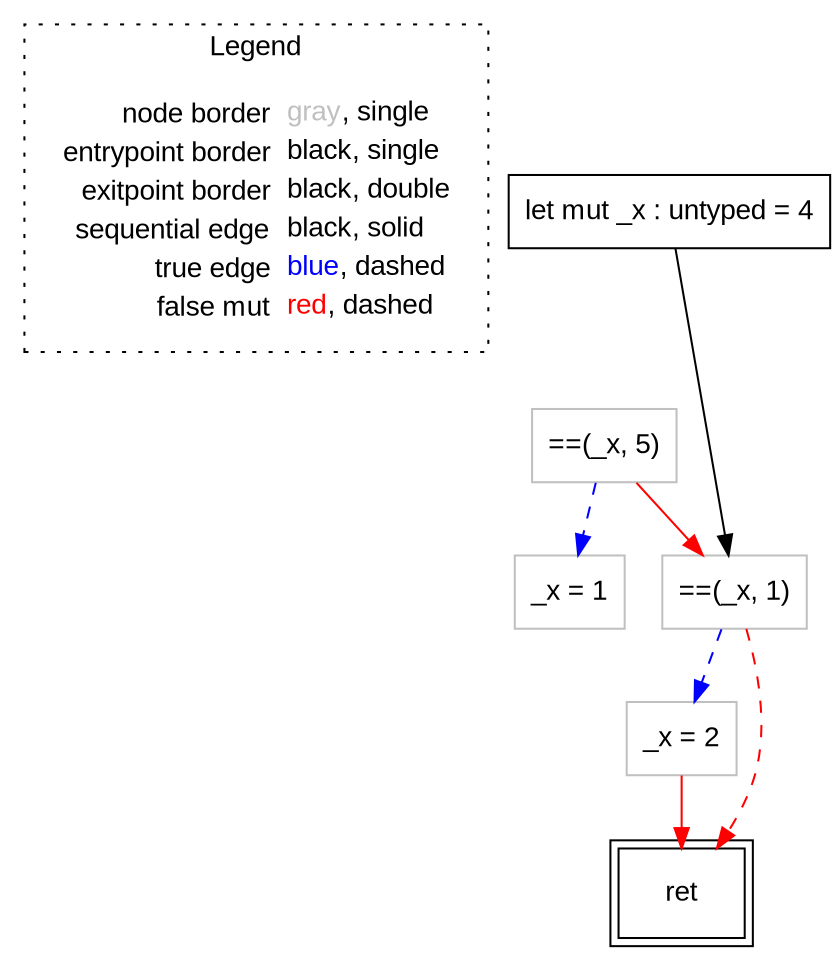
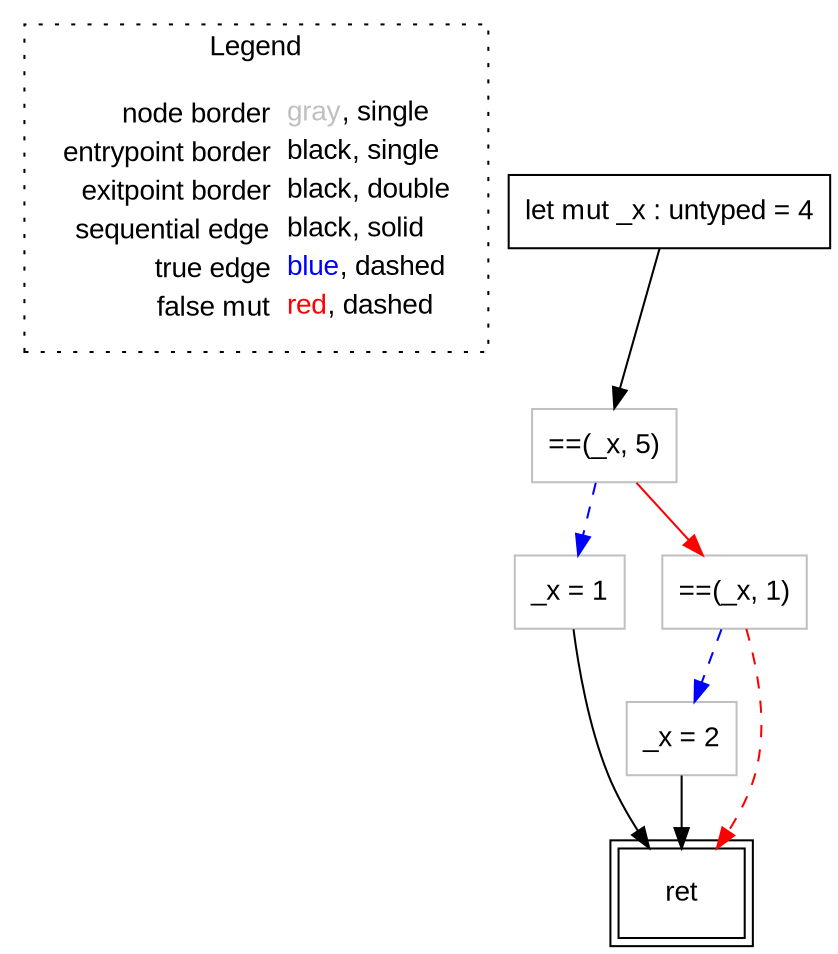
edge "let mut _x : untyped = 4" -> "==(_x, 1)": now "let mut _x : untyped = 4" -> "==(_x, 5)"
edge "_x = 1" -> "ret": added
edge "_x = 2" -> "ret": color red -> black
